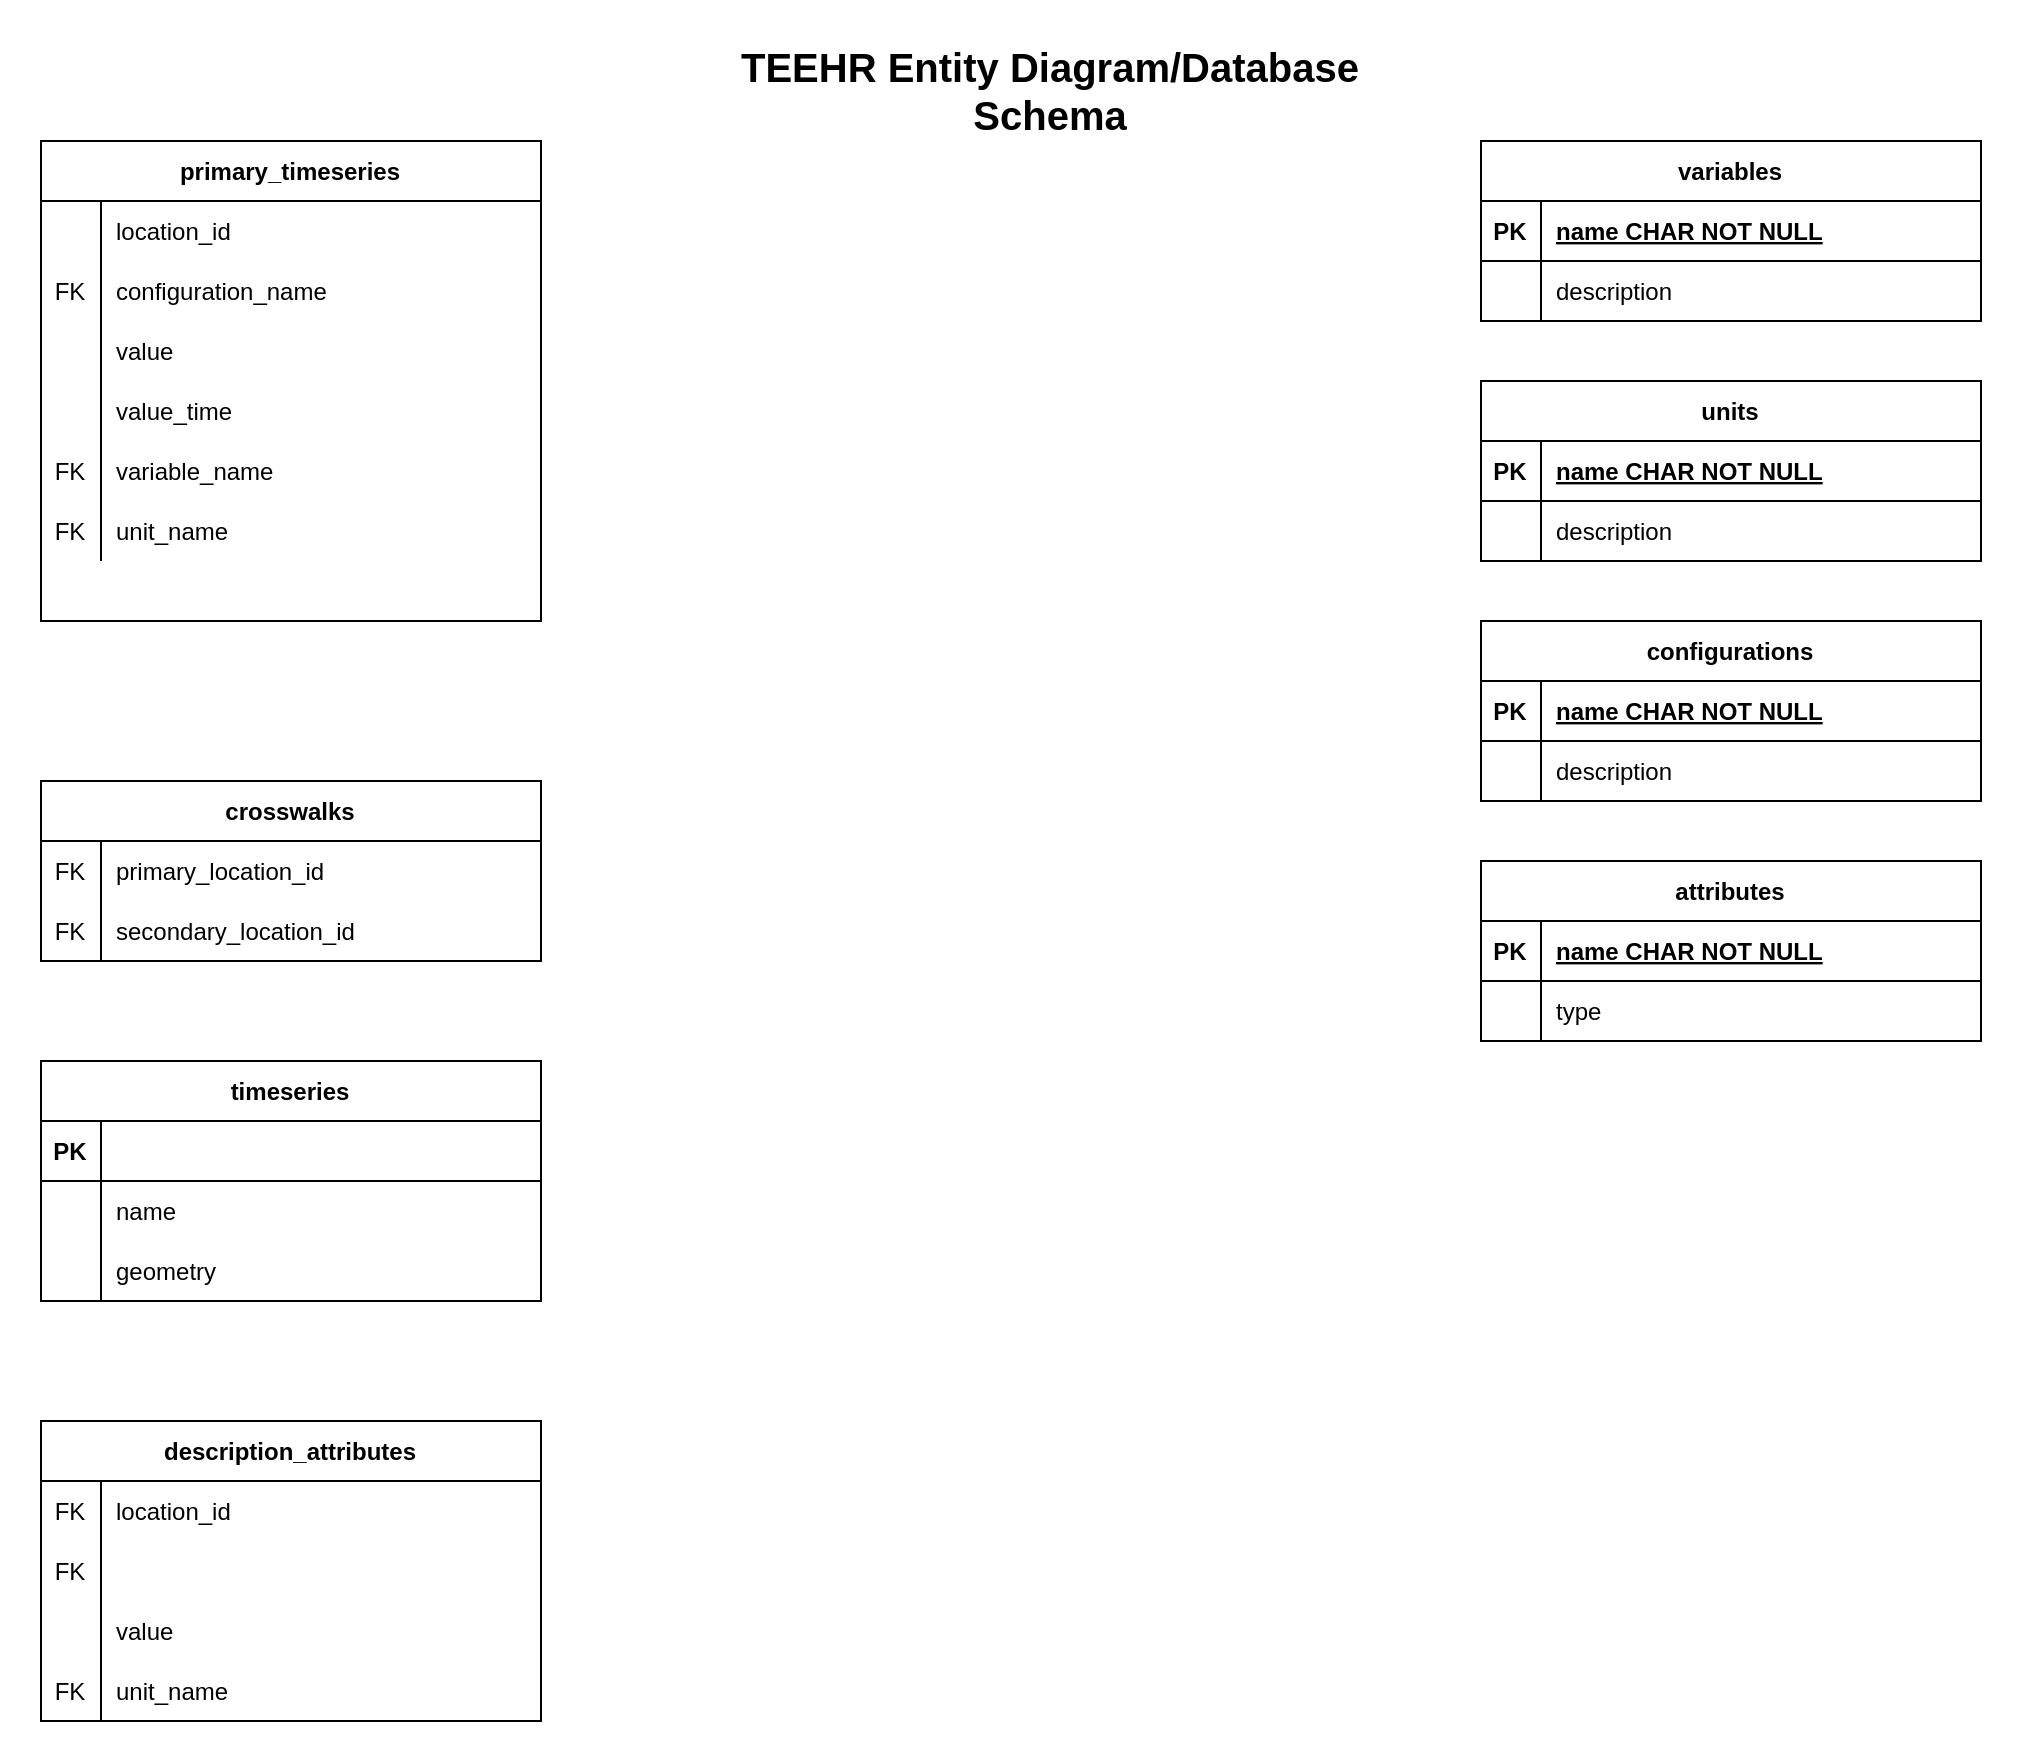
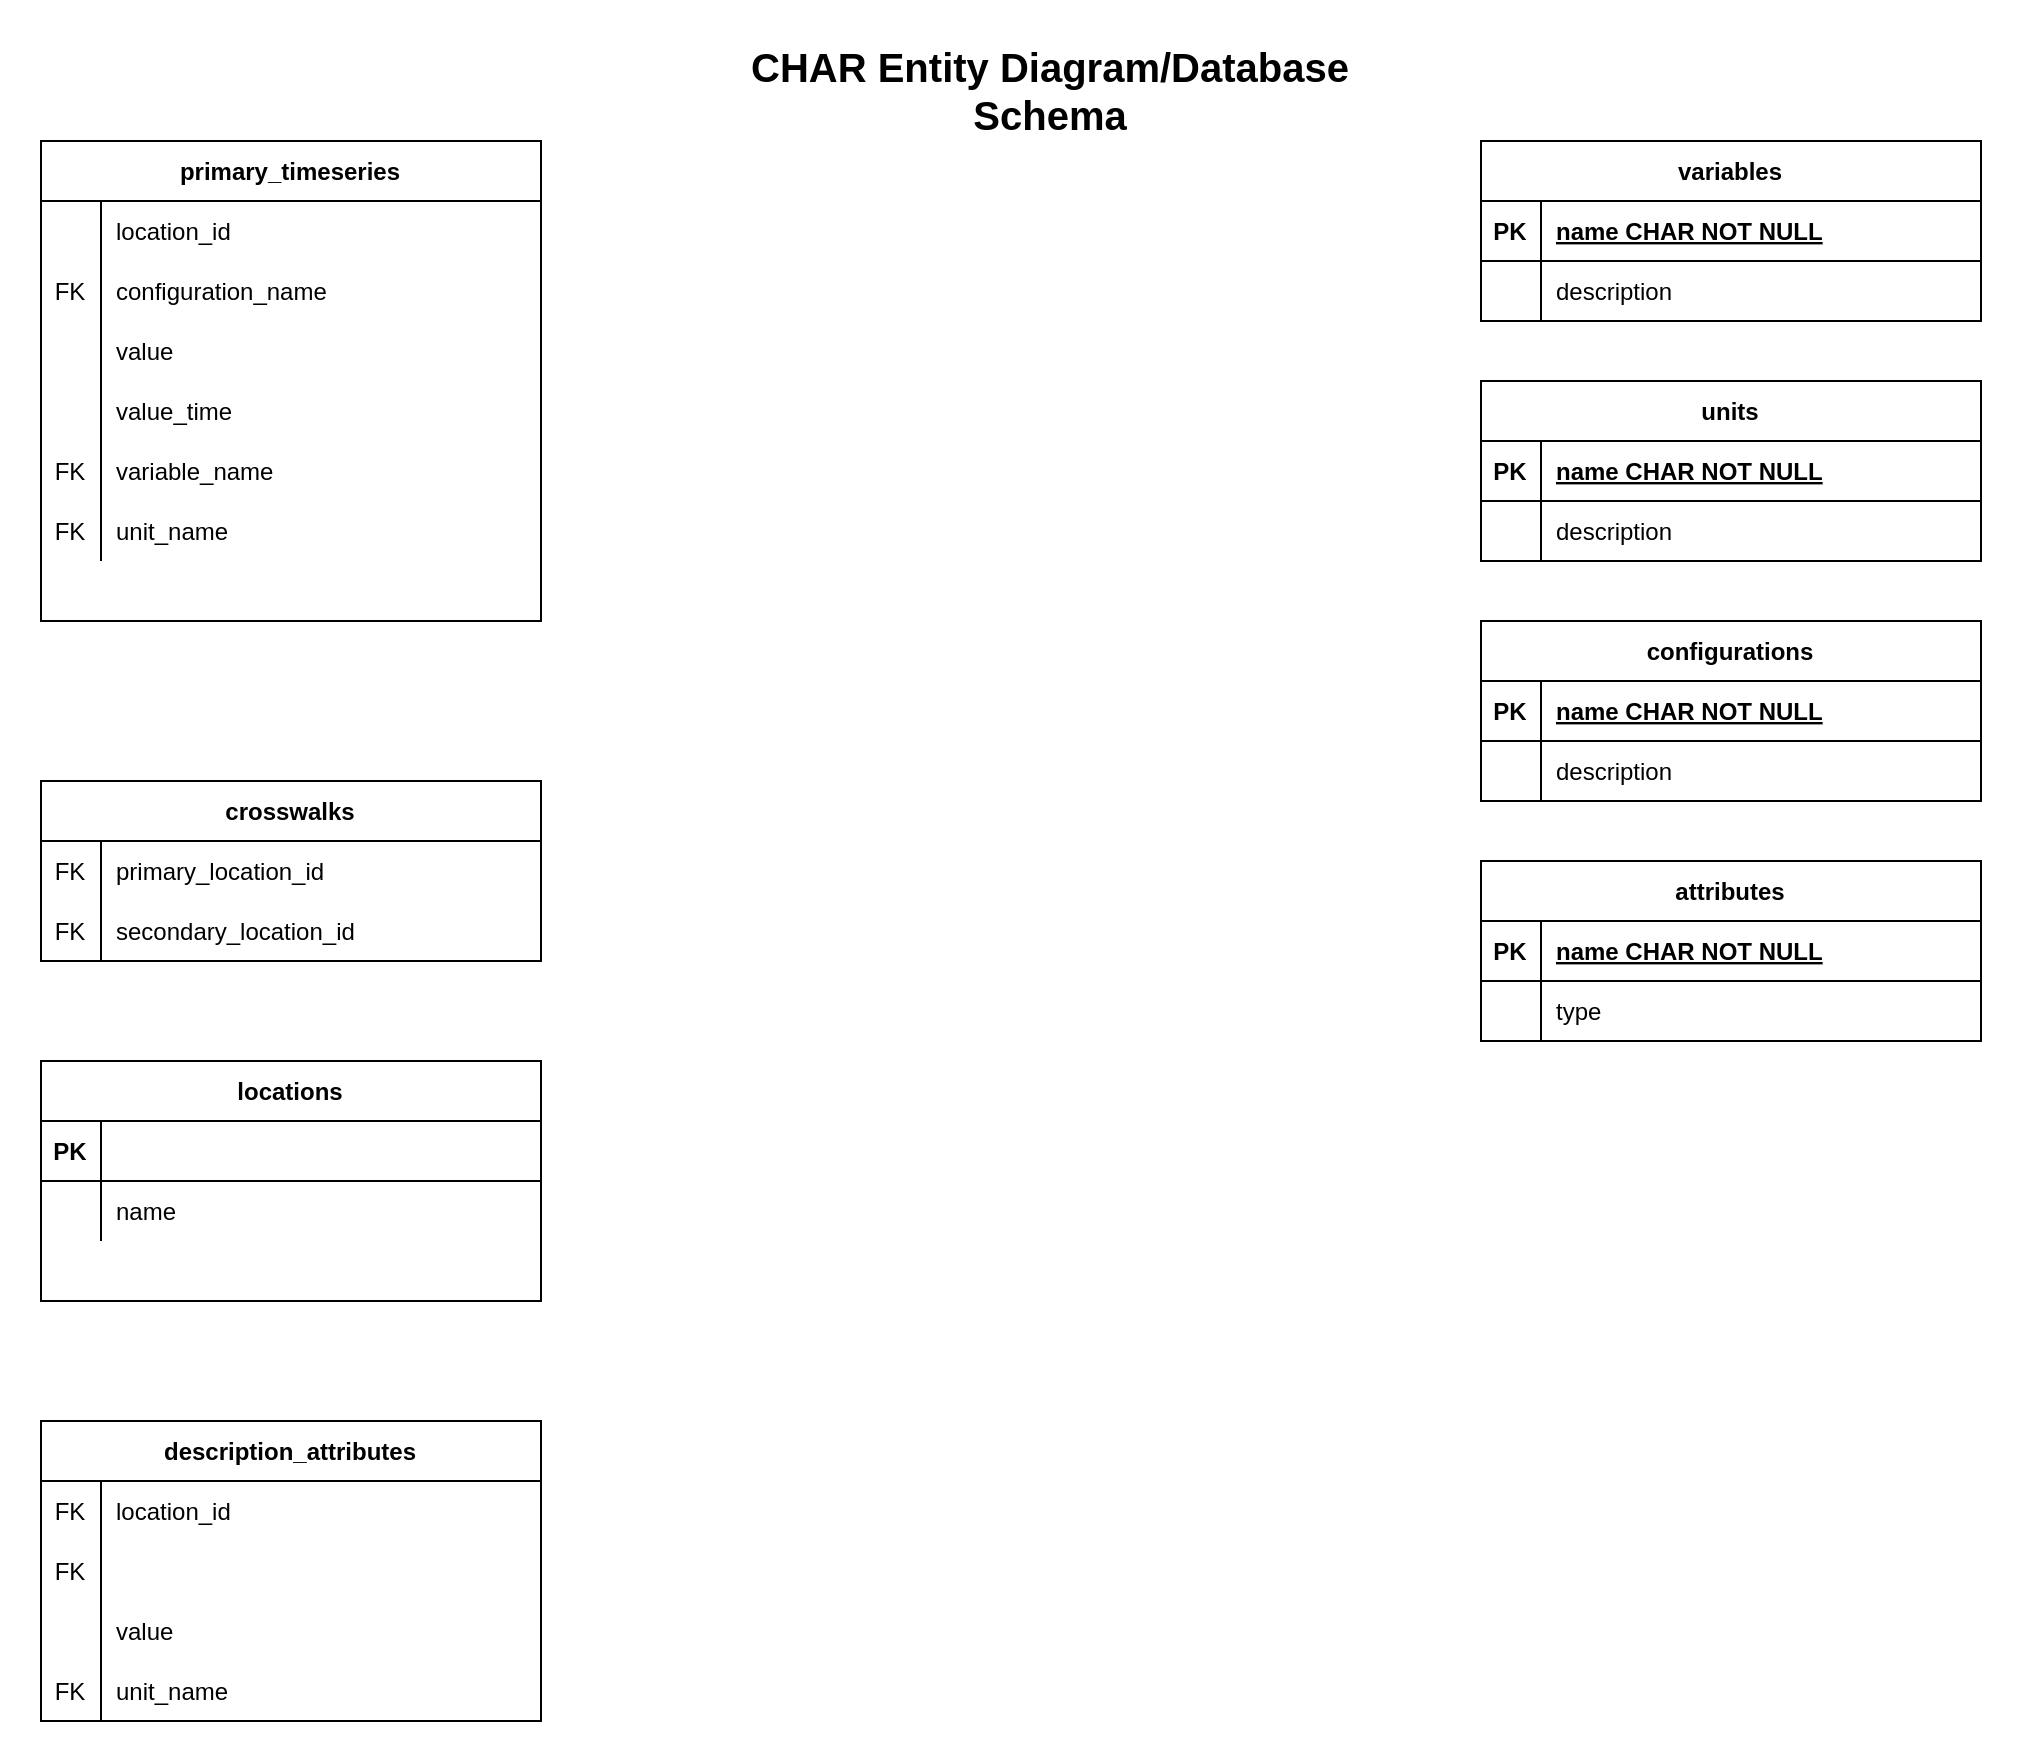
node "TEEHR Entity Diagram/Database Schema": label "TEEHR Entity Diagram/Database Schema" -> "CHAR Entity Diagram/Database Schema"
node "timeseries": label "timeseries" -> "locations"
node "geometry": removed
